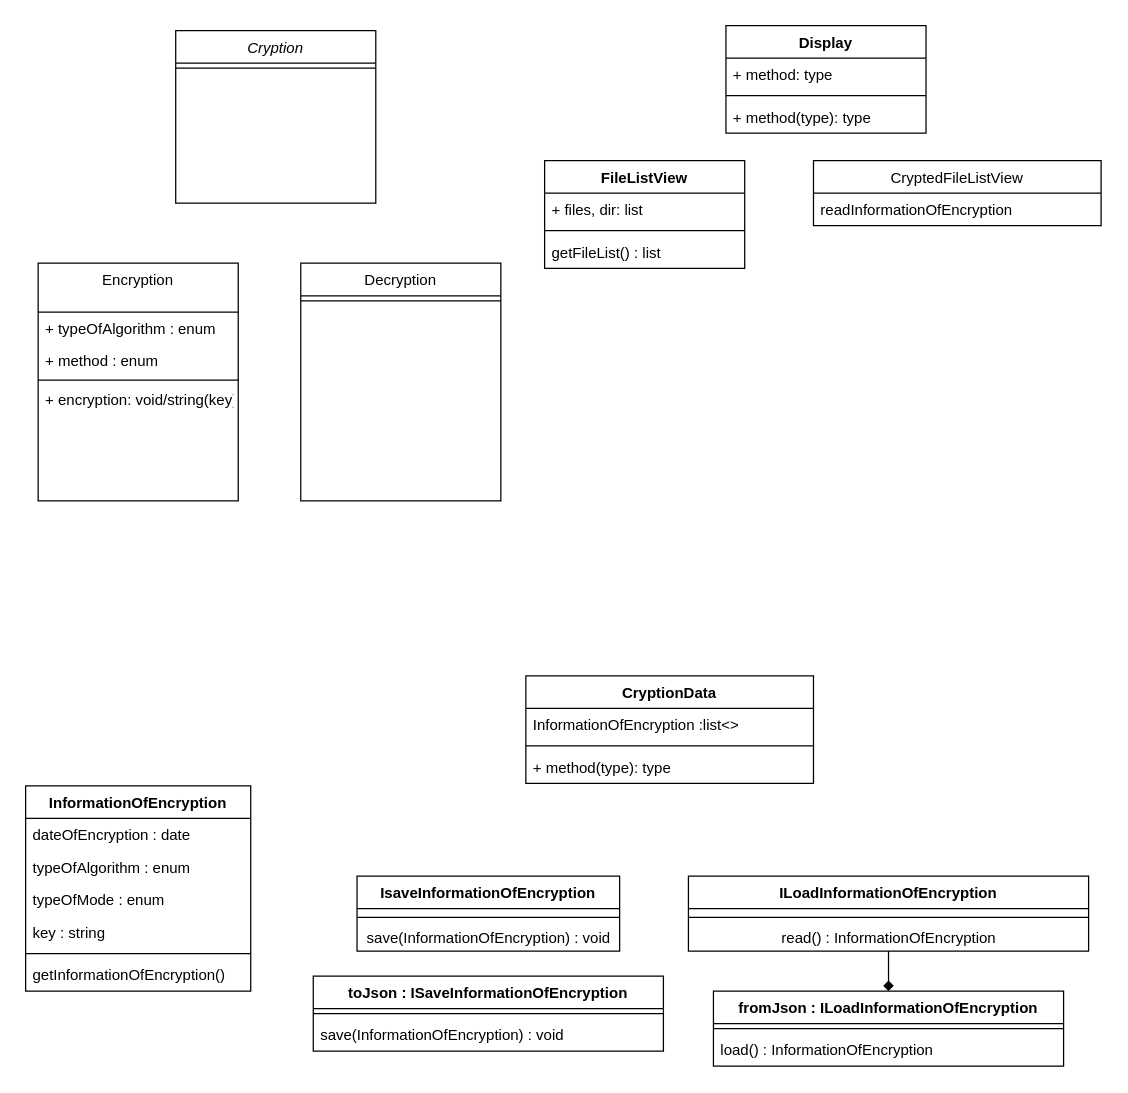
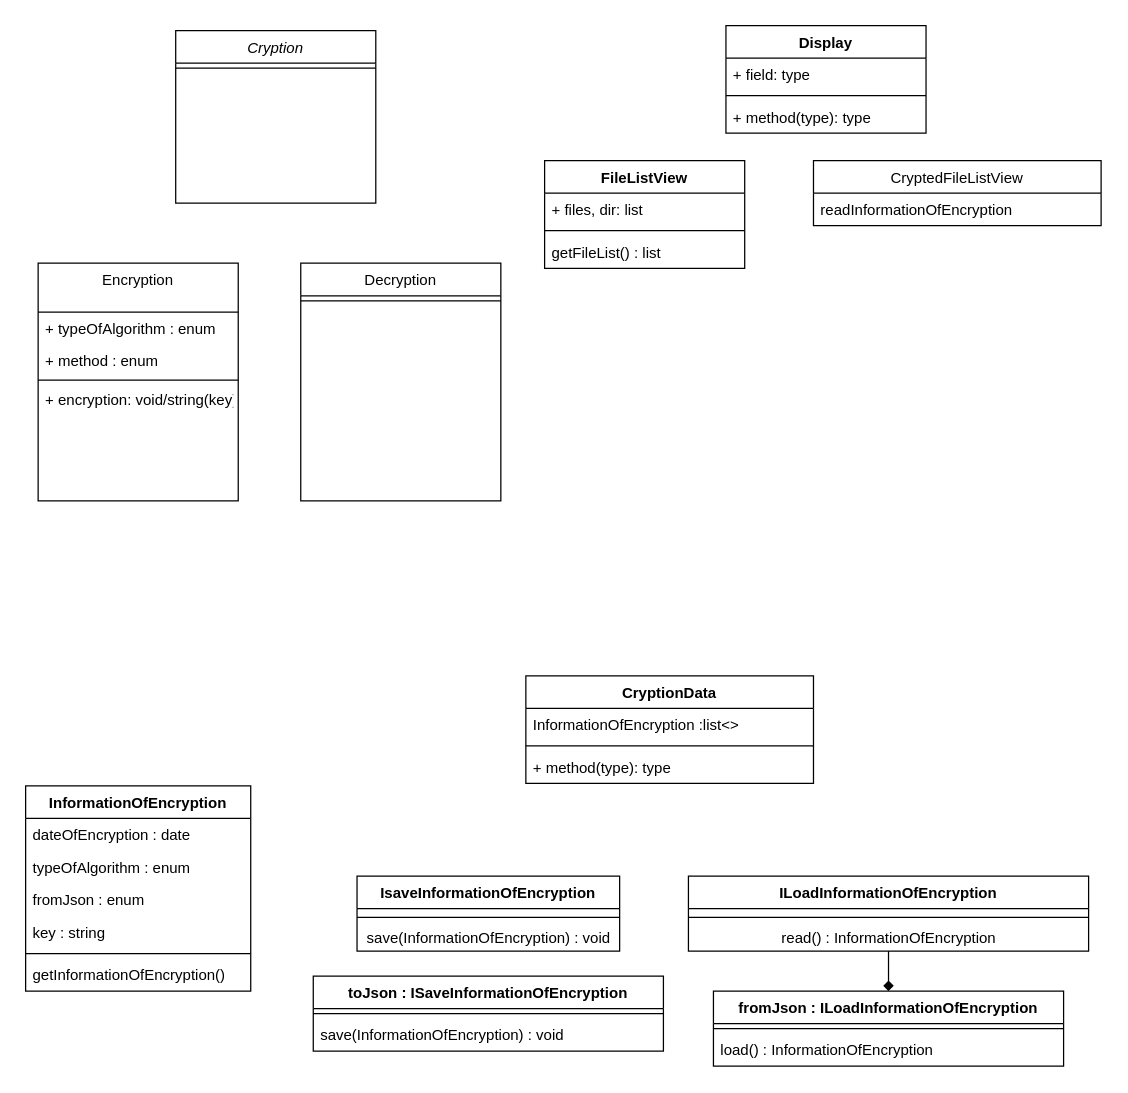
node "+ method: type": label "+ method: type" -> "+ field: type"
node "typeOfMode : enum": label "typeOfMode : enum" -> "fromJson : enum"
